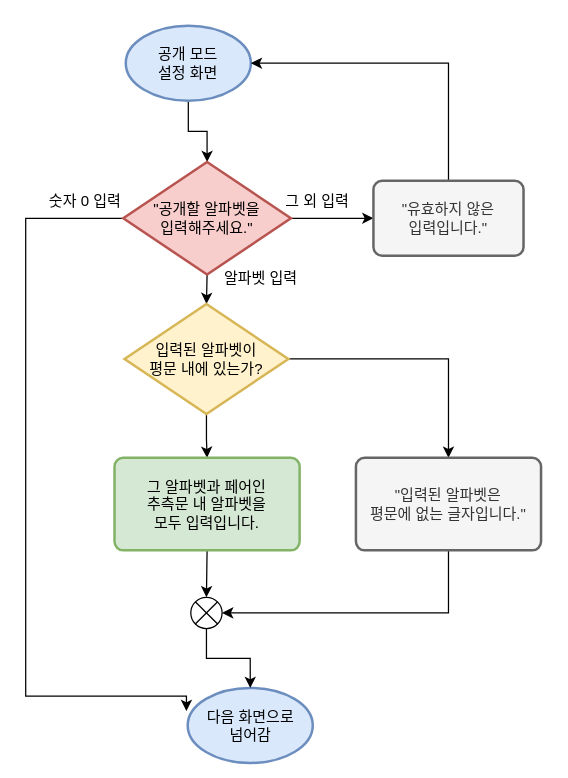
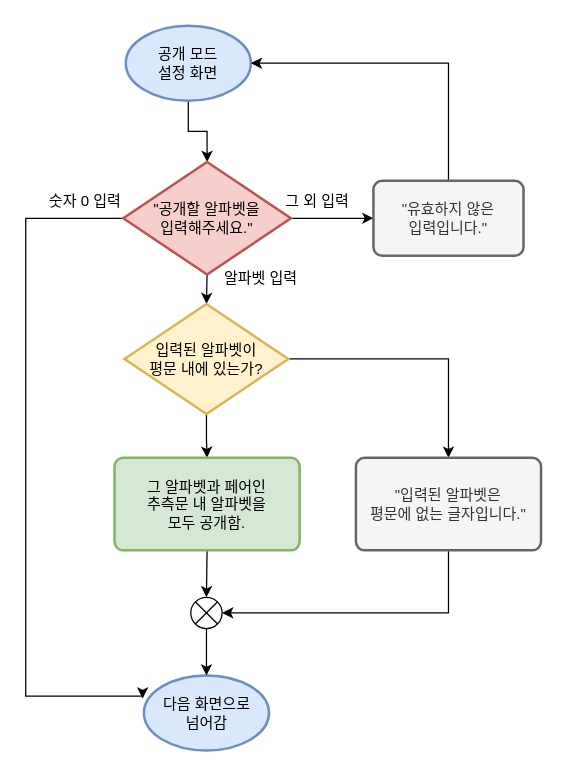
node "그 알파벳과 페어인 추측문 내 알파벳을 모두 입력입니다.": label "그 알파벳과 페어인 추측문 내 알파벳을 모두 입력입니다." -> "그 알파벳과 페어인 추측문 내 알파벳을 모두 공개함."
node "다음 화면으로 넘어감": moved (250, 725) -> (206, 713)
